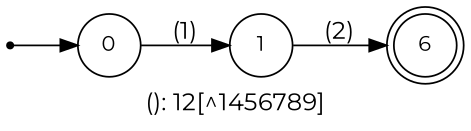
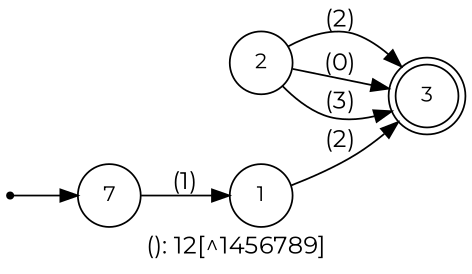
node "0": label "0" -> "7"
node "6": label "6" -> "3"
node "2": added
